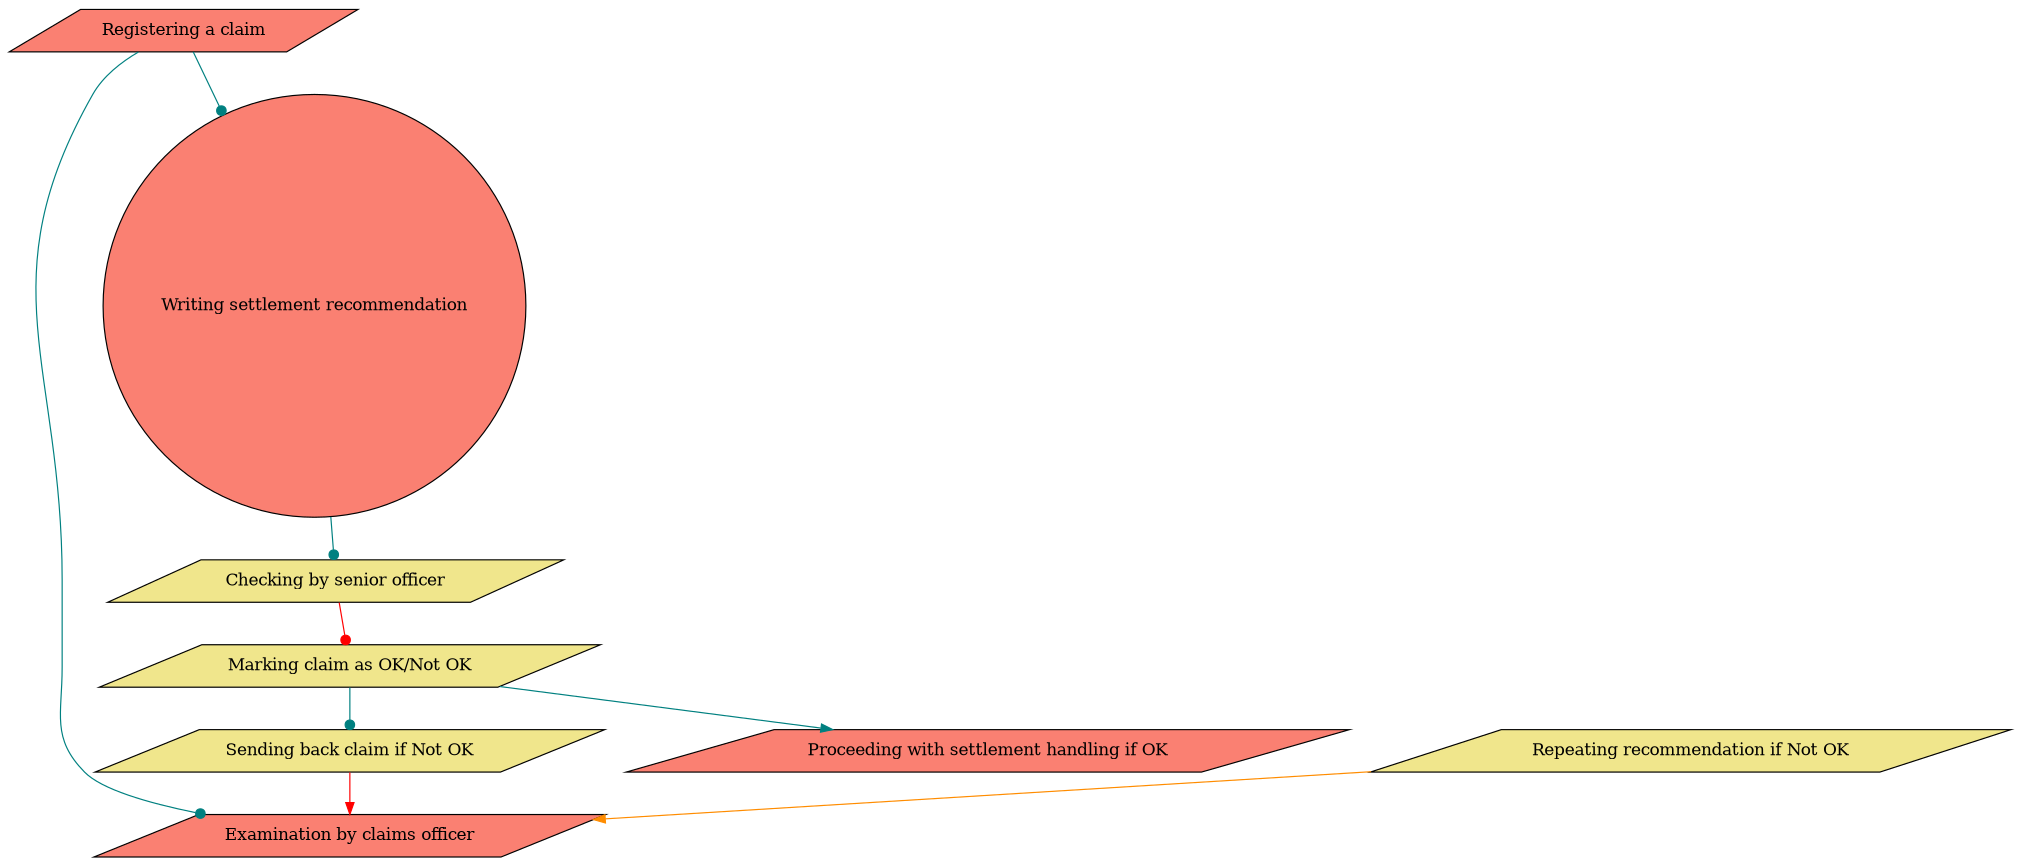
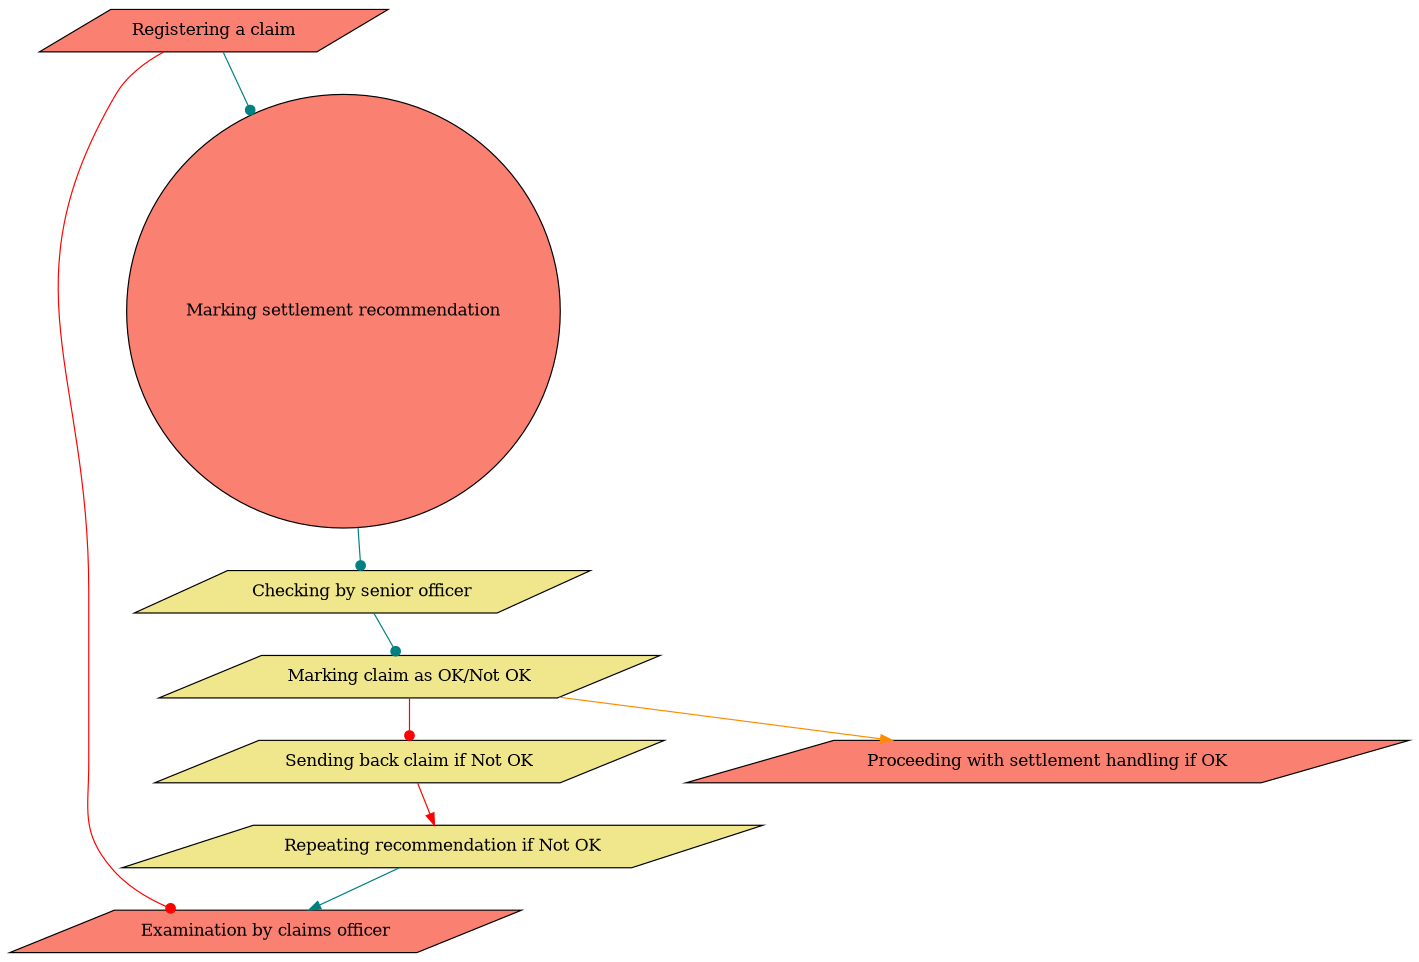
node "Writing settlement recommendation": label "Writing settlement recommendation" -> "Marking settlement recommendation"
edge "Registering a claim" -> "Examination by claims officer": color teal -> red
edge "Checking by senior officer" -> "Marking claim as OK/Not OK": color red -> teal
edge "Marking claim as OK/Not OK" -> "Sending back claim if Not OK": color teal -> red
edge "Marking claim as OK/Not OK" -> "Proceeding with settlement handling if OK": color teal -> darkorange
edge "Sending back claim if Not OK" -> "Examination by claims officer": now "Sending back claim if Not OK" -> "Repeating recommendation if Not OK"
edge "Repeating recommendation if Not OK" -> "Examination by claims officer": color darkorange -> teal
